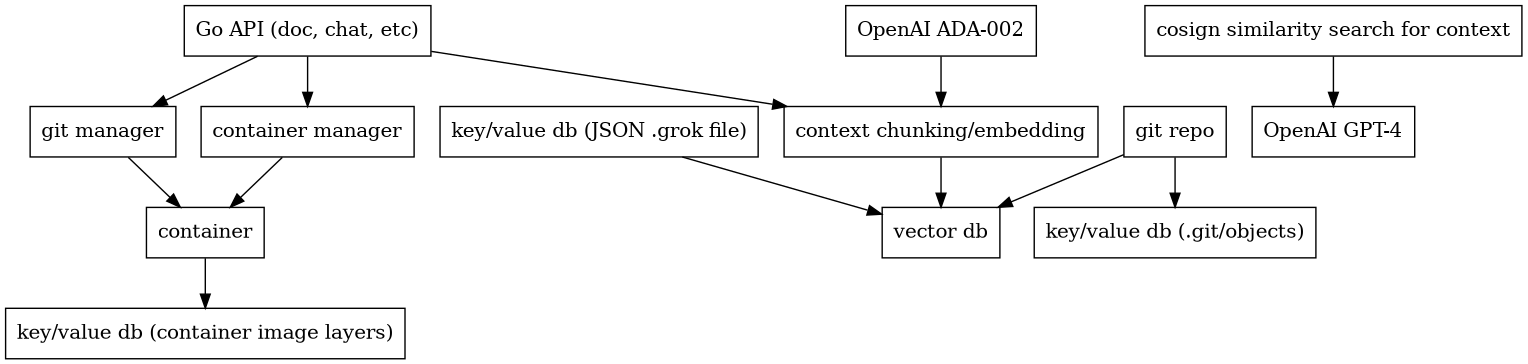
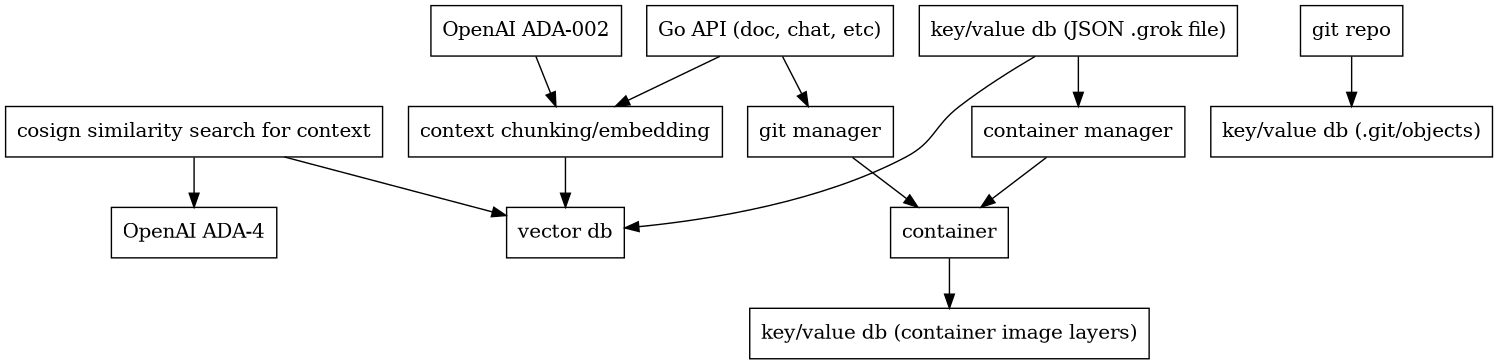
edge "Go API (doc, chat, etc)" -> "container manager": now "key/value db (JSON .grok file)" -> "container manager"
node "OpenAI GPT-4": label "OpenAI GPT-4" -> "OpenAI ADA-4"
edge "git repo" -> "vector db": now "cosign similarity search for context" -> "vector db"
